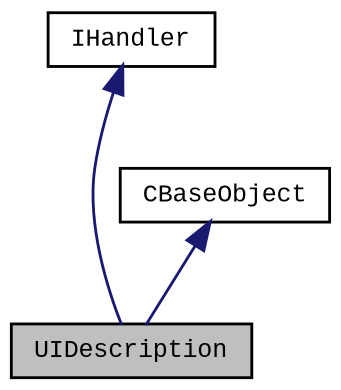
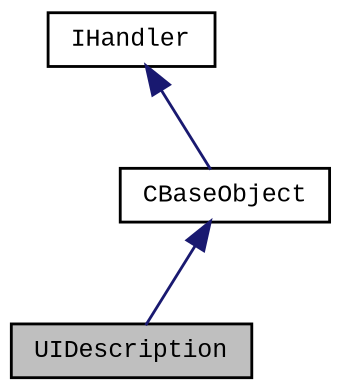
edge "UIDescription" -> "IHandler": now "CBaseObject" -> "IHandler"
